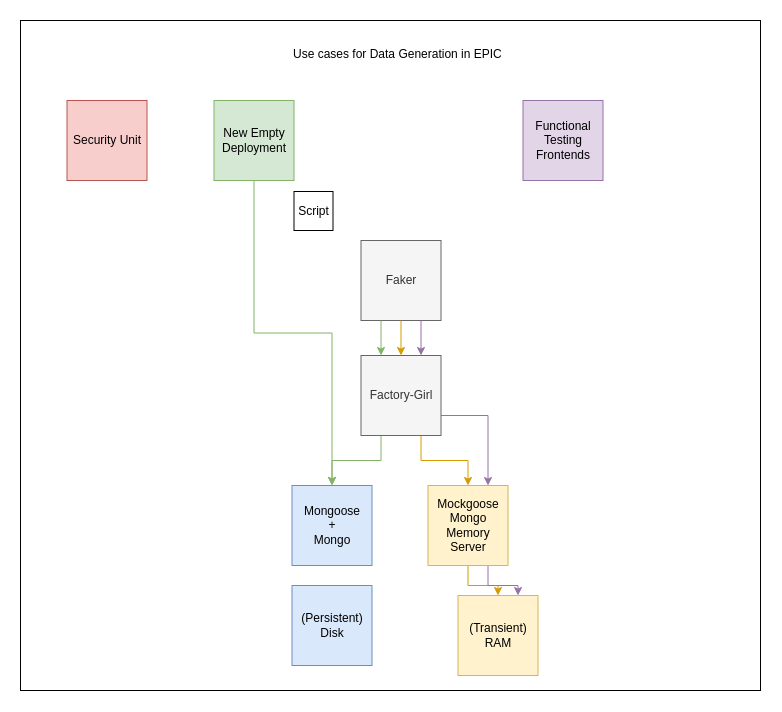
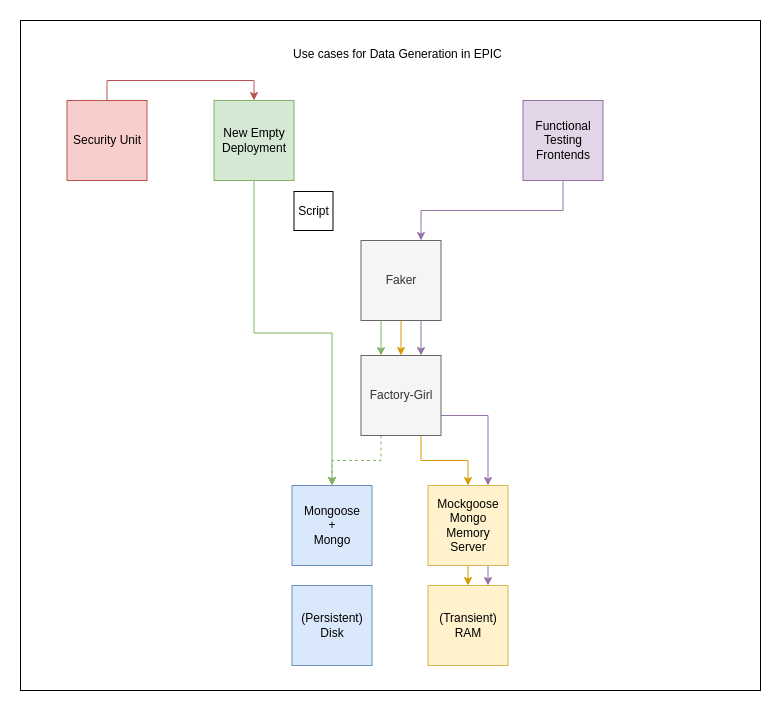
edge "Security Unit" -> "New Empty Deployment": added
edge "Functional Testing Frontends" -> "Faker": added
edge "Factory-Girl" -> "Mongoose + Mongo": style solid -> dashed
node "(Transient) RAM": moved (498, 636) -> (468, 626)
